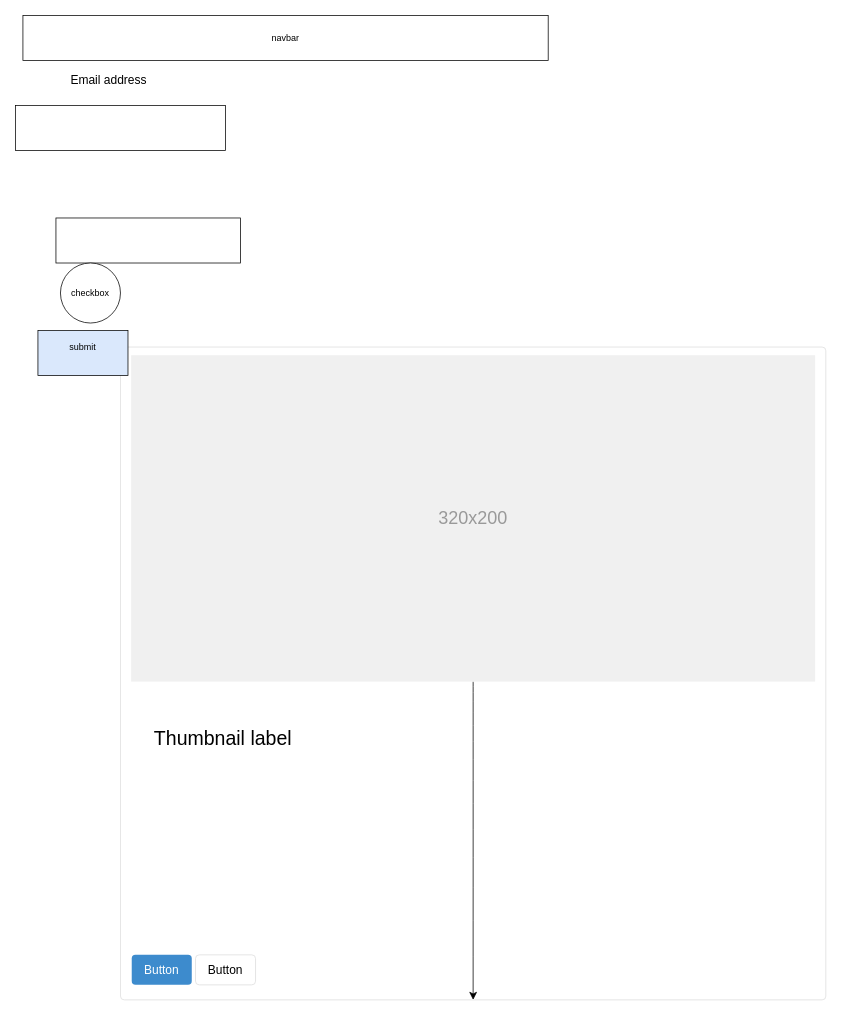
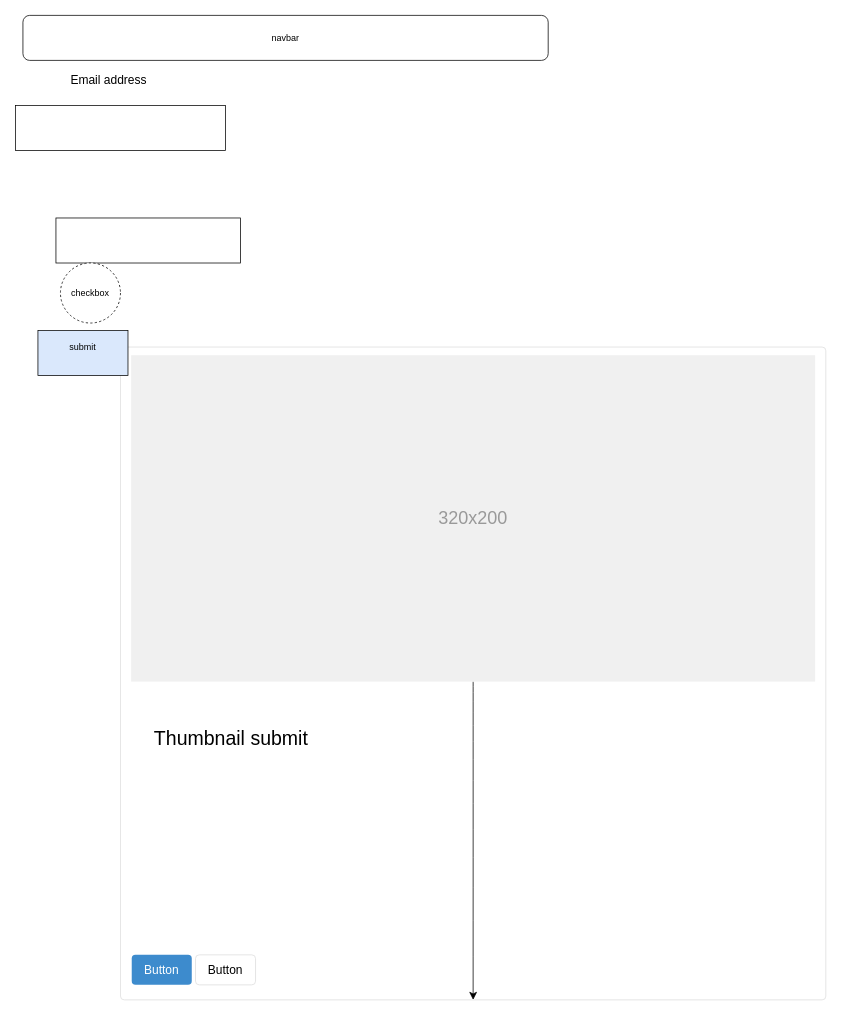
node "navbar": shape rectangle -> rounded rectangle
node "checkbox": style solid -> dashed
node "Thumbnail label": label "Thumbnail label" -> "Thumbnail submit"
